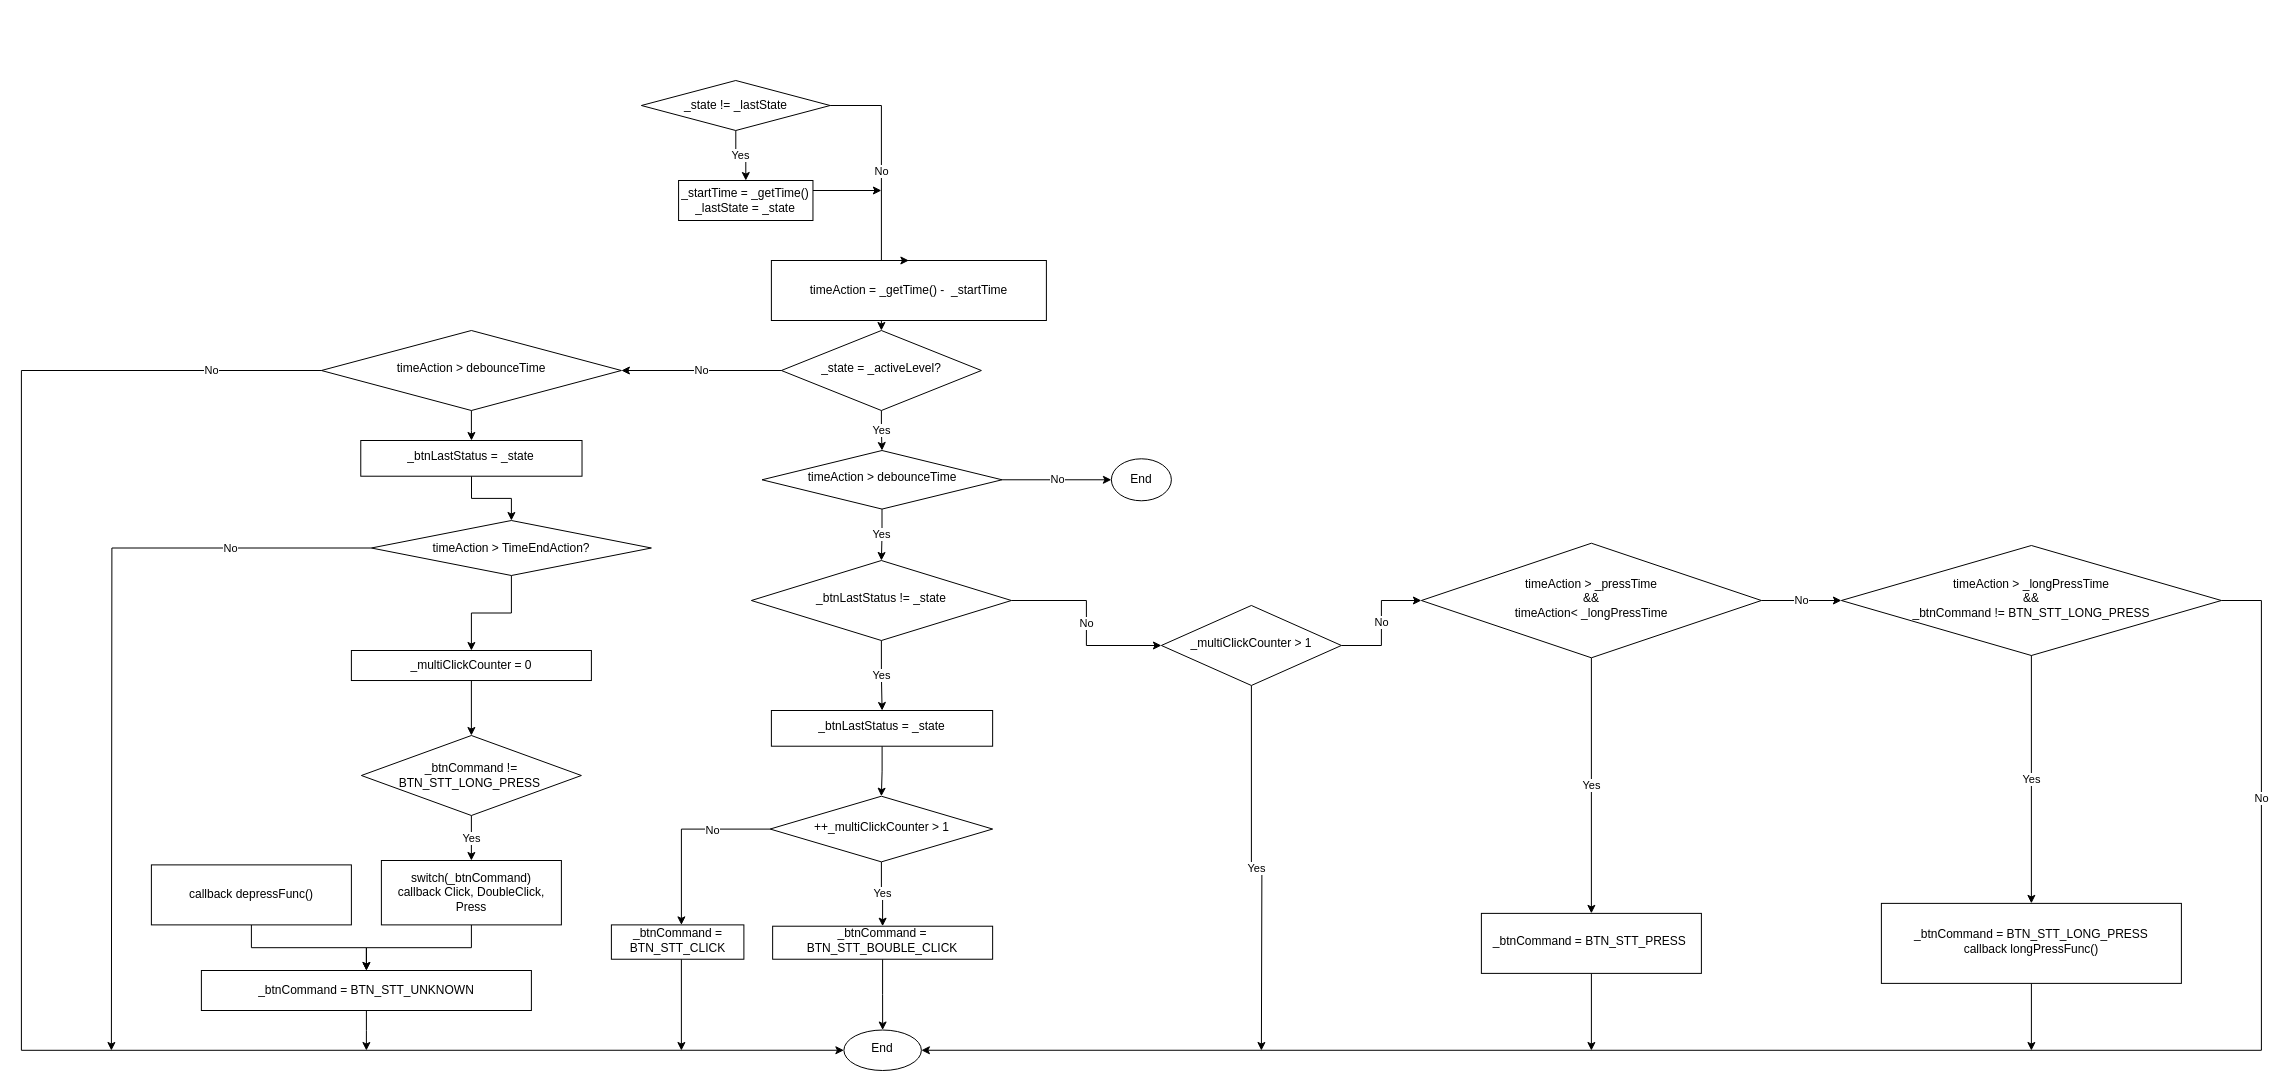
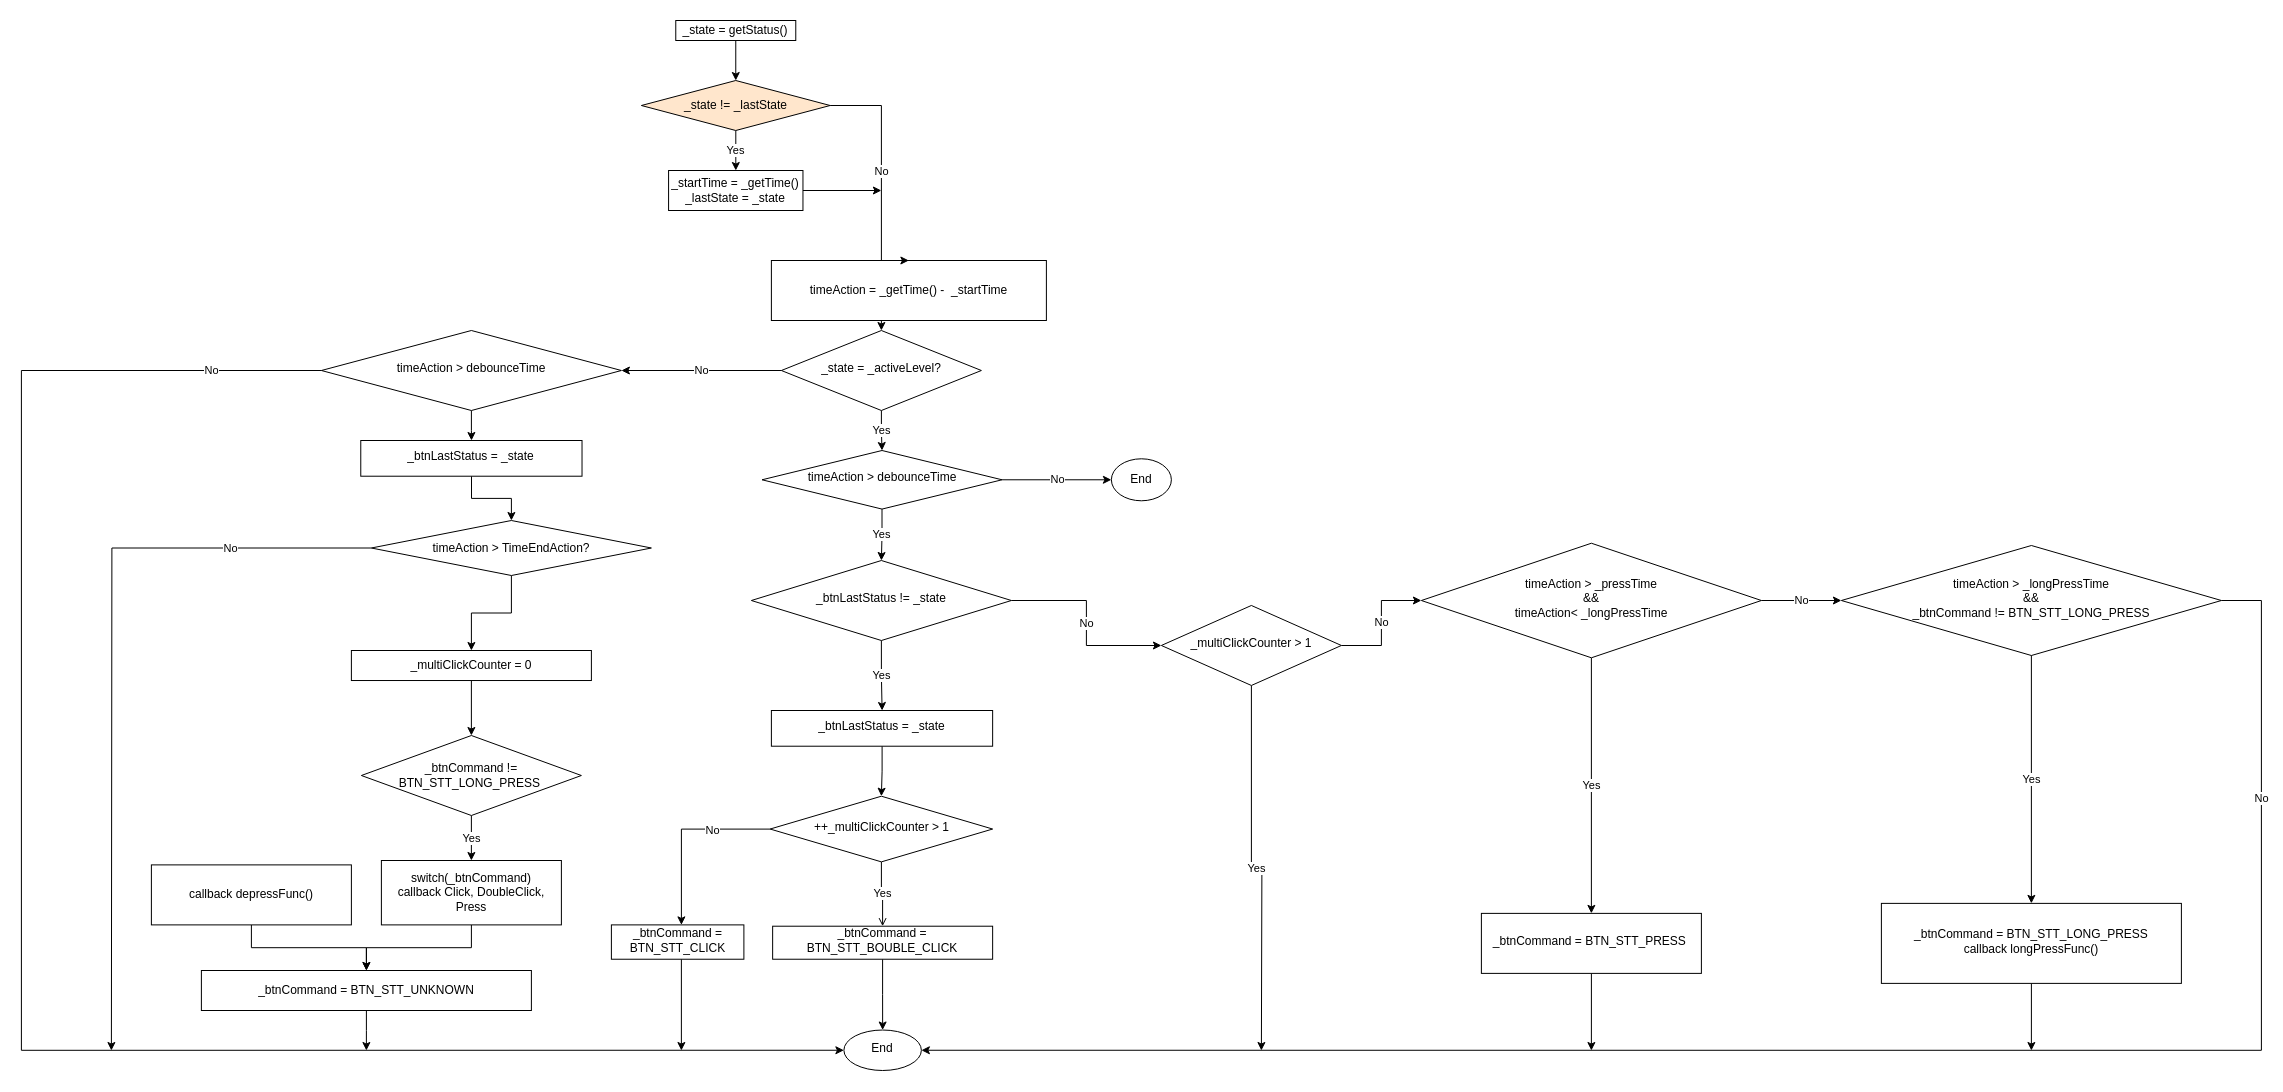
node "_state = getStatus()": added
edge "_state = getStatus()" -> "_state != _lastState": added
node "_state != _lastState": fillcolor #ffffff -> #ffe6cc
node "_startTime = _getTime() _lastState = _state": moved (746, 201) -> (736, 191)
edge "++_multiClickCounter > 1" -> "_btnCommand = BTN_STT_BOUBLE_CLICK": arrowhead classic -> open
